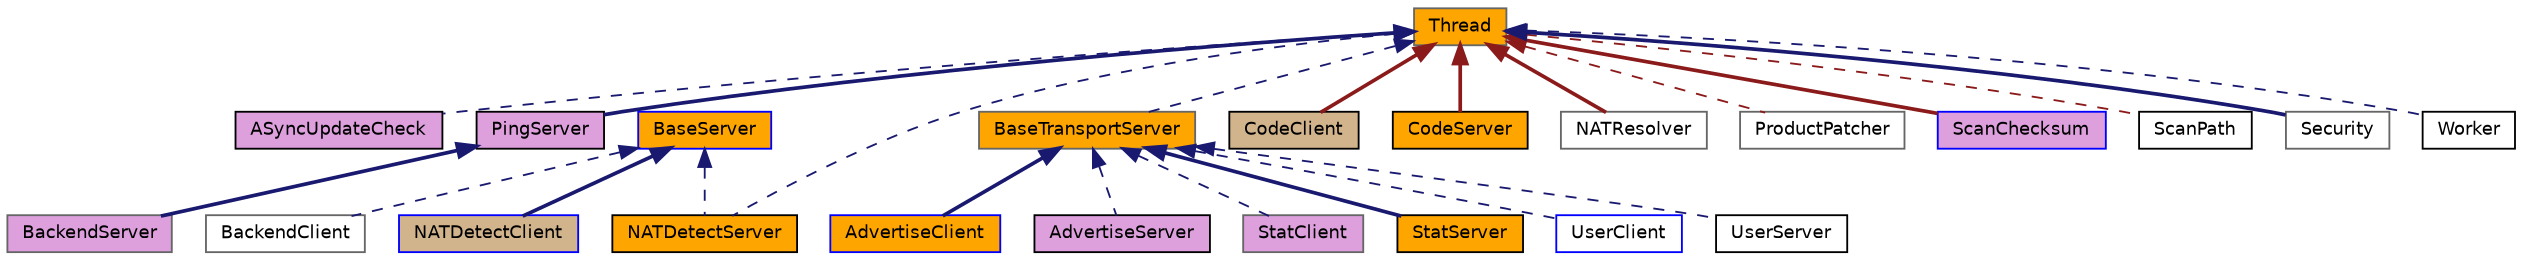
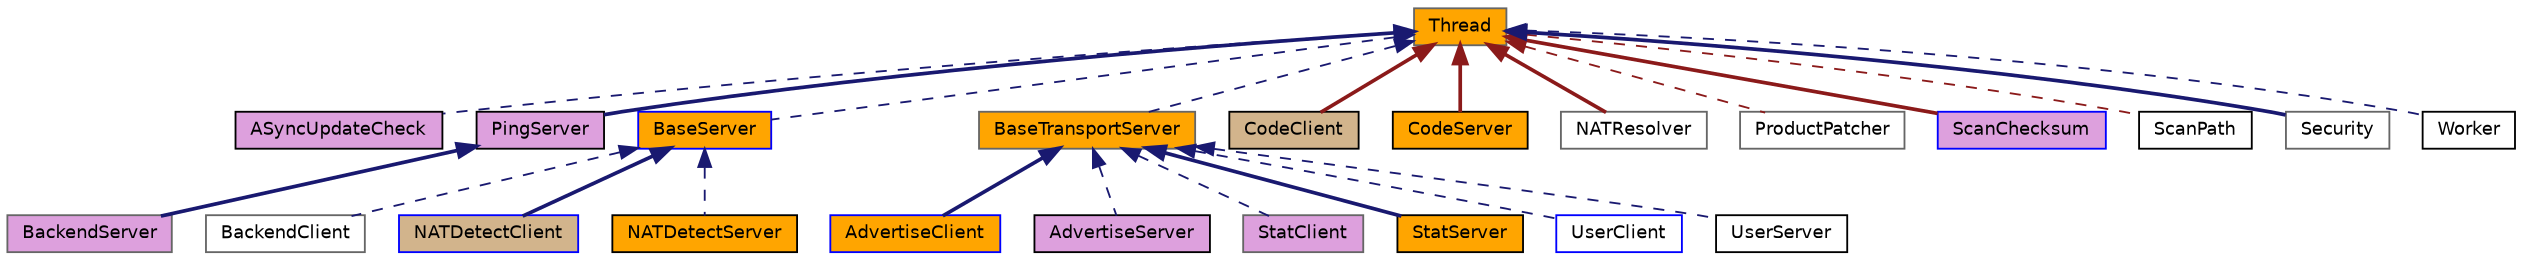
edge "NATDetectServer" -> "Thread": now "BaseServer" -> "Thread"
